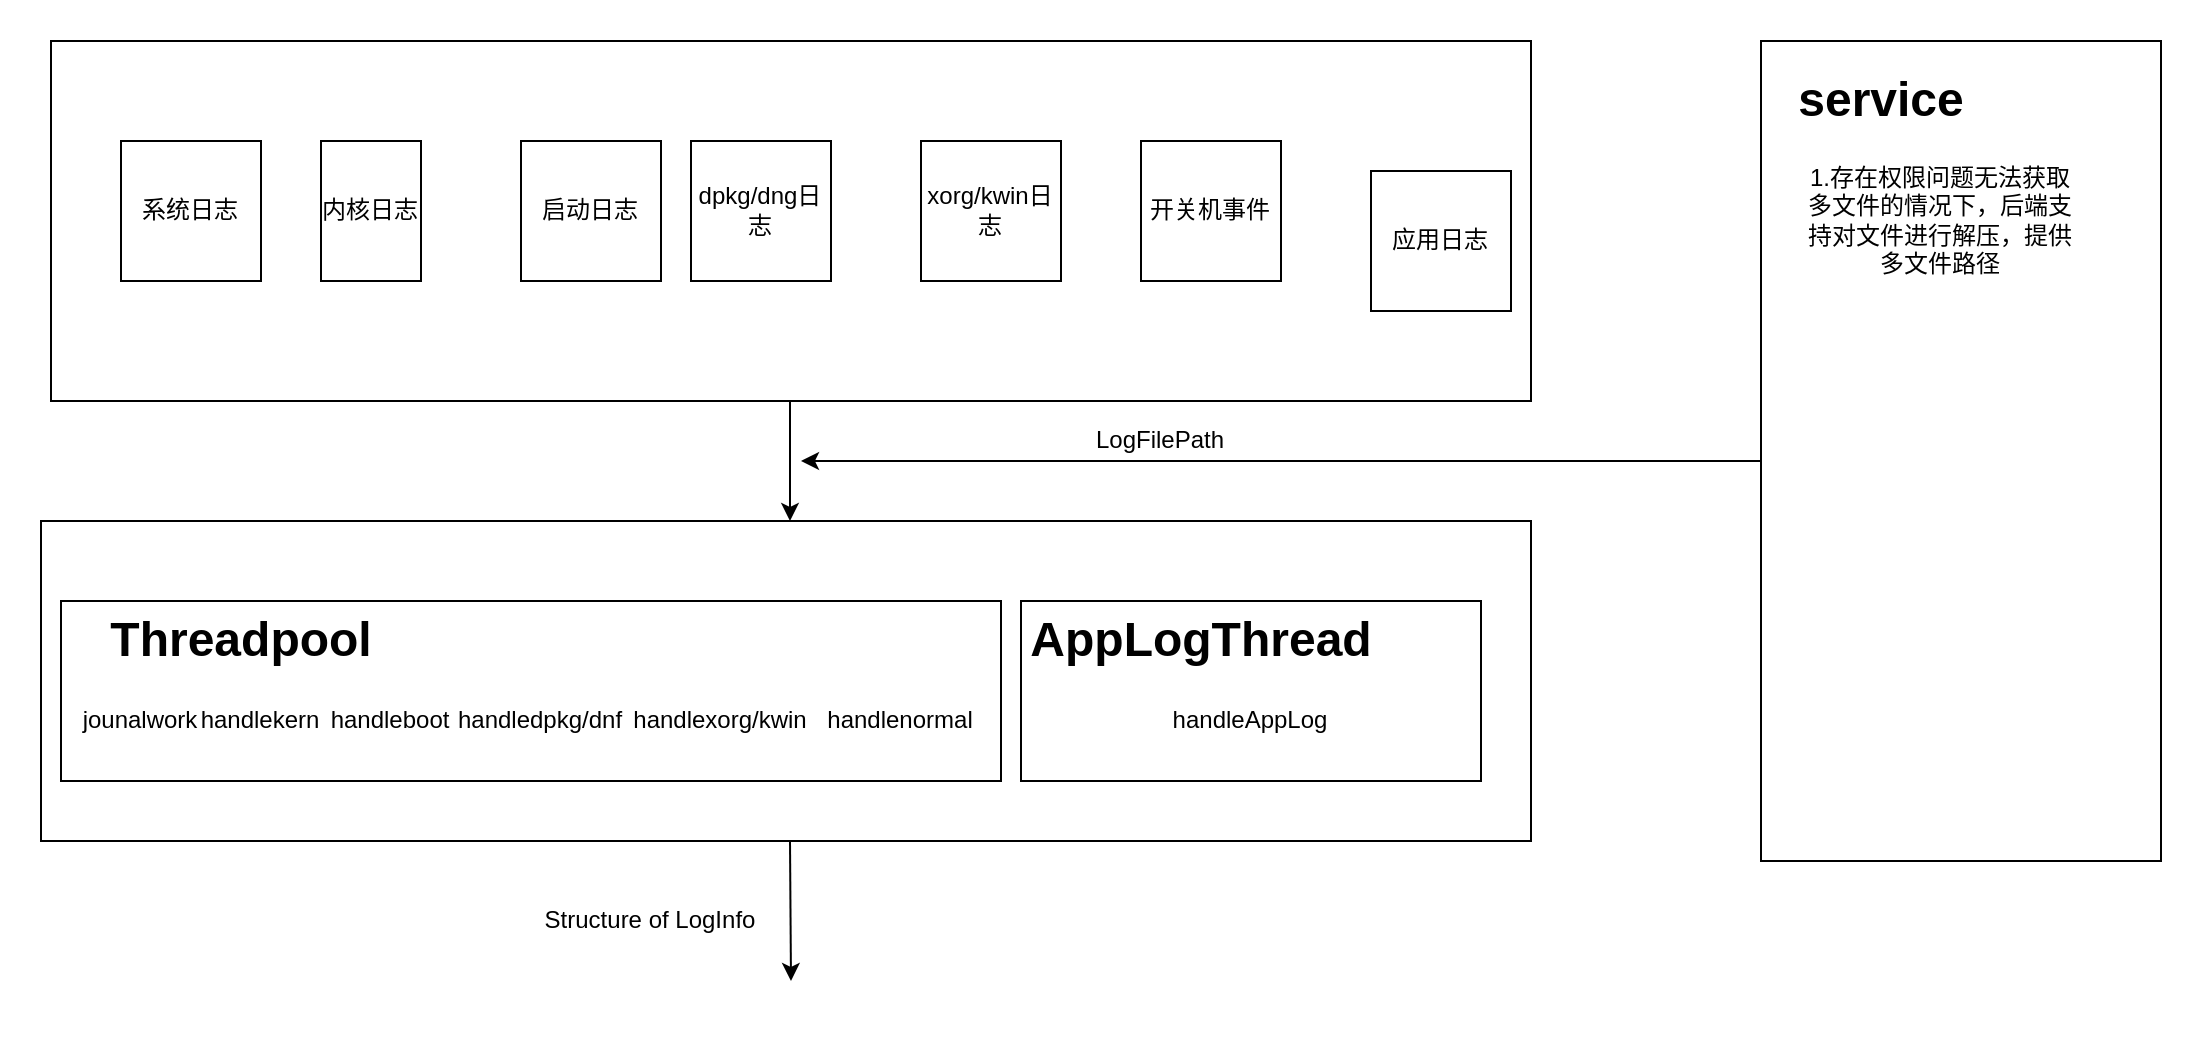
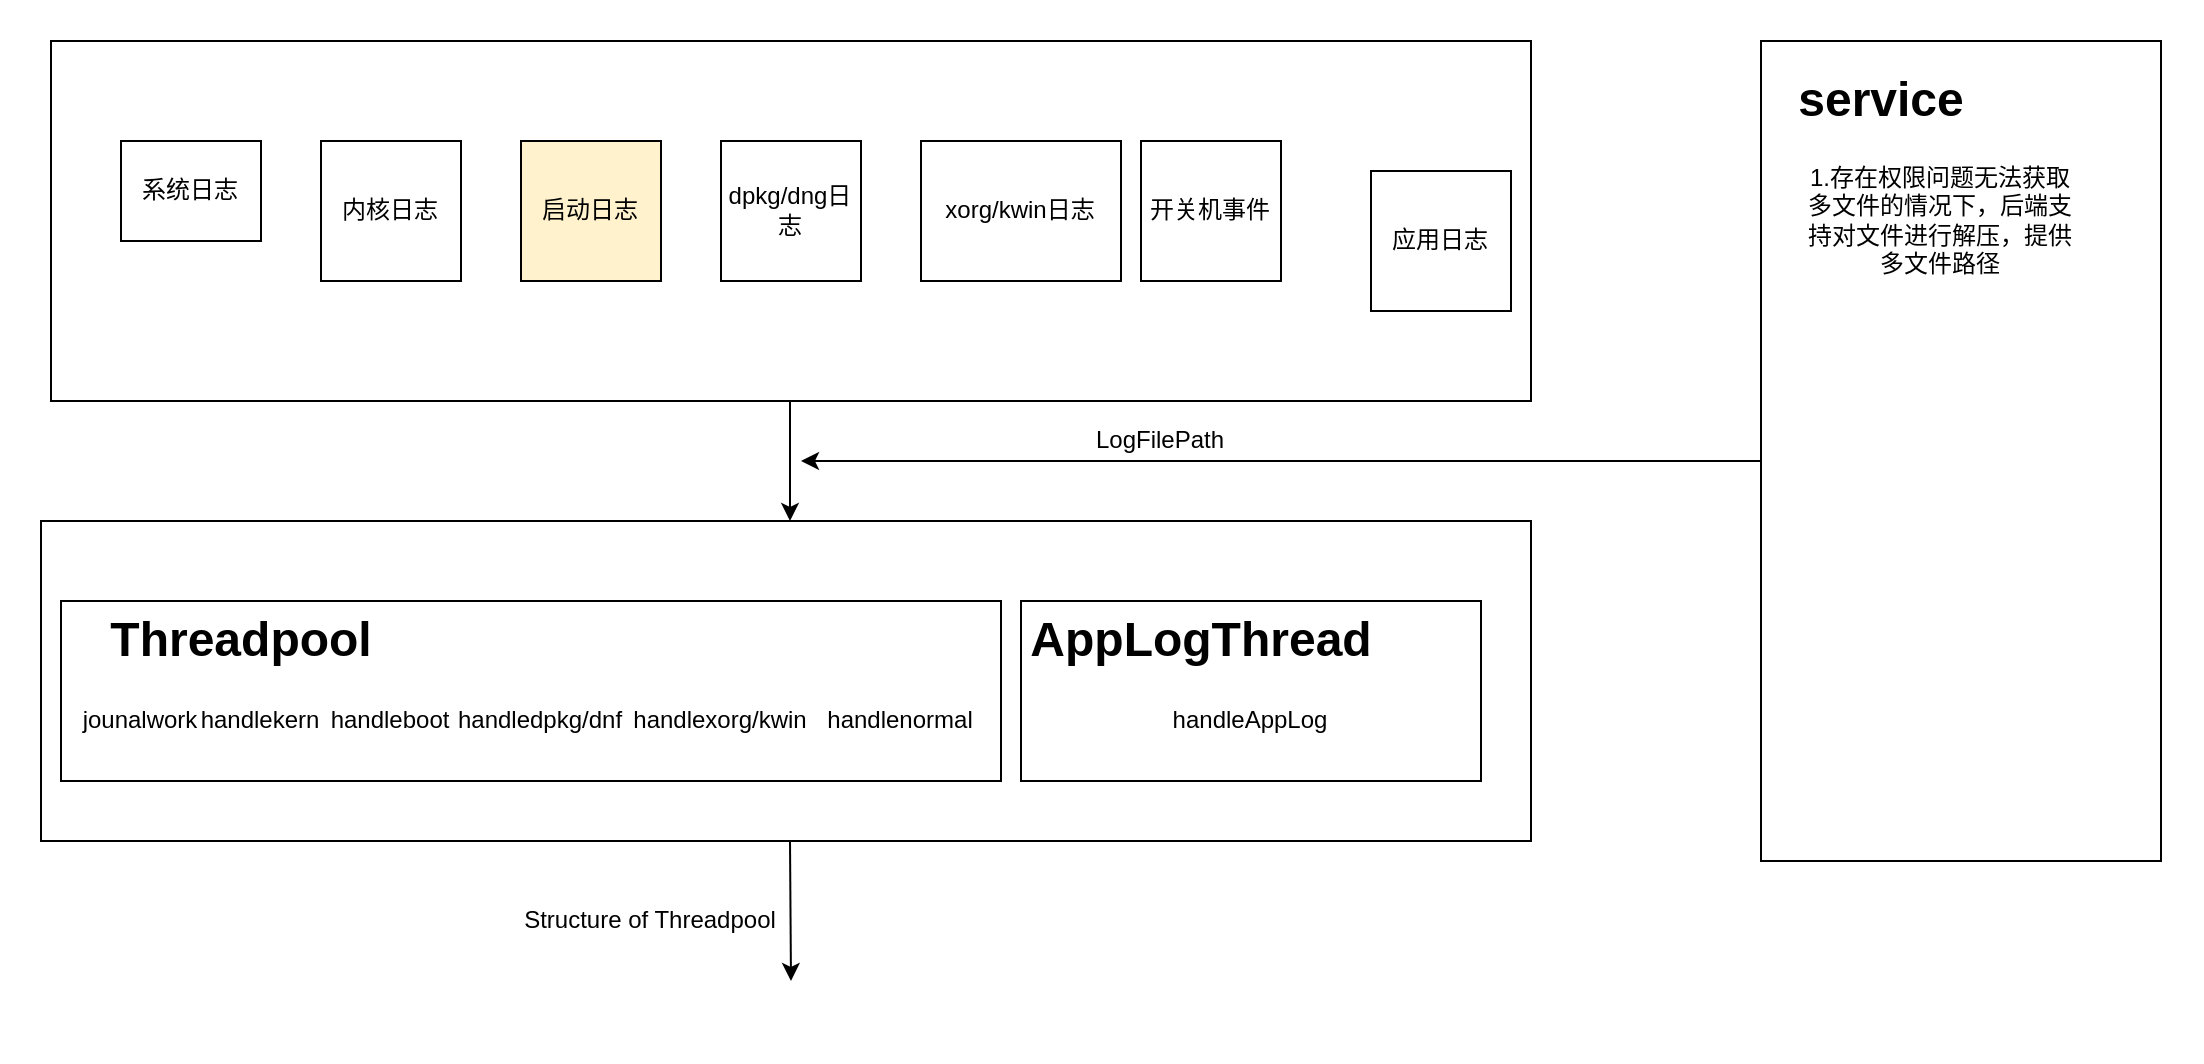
node "系统日志": size 140x140 -> 140x100
node "内核日志": size 100x140 -> 140x140
node "启动日志": fillcolor #ffffff -> #fff2cc
node "dpkg/dng日志": moved (761, 211) -> (791, 211)
node "xorg/kwin日志": size 140x140 -> 200x140
node "Structure of LogInfo": label "Structure of LogInfo" -> "Structure of Threadpool"
